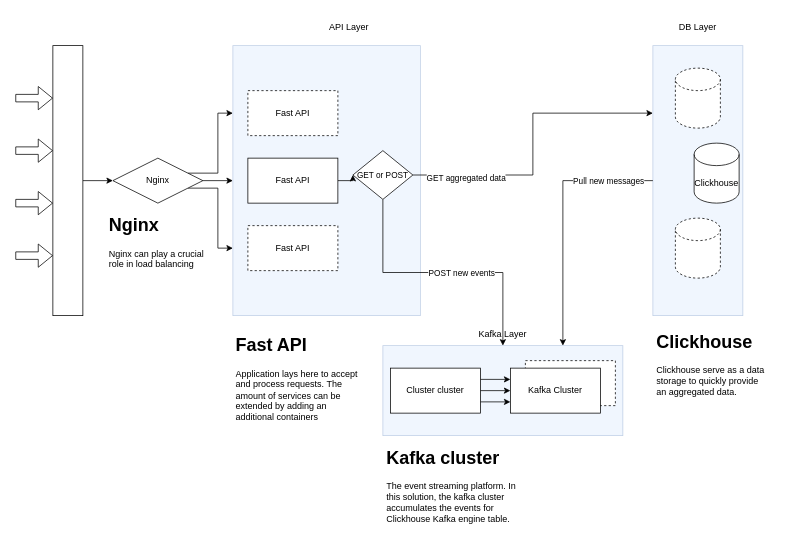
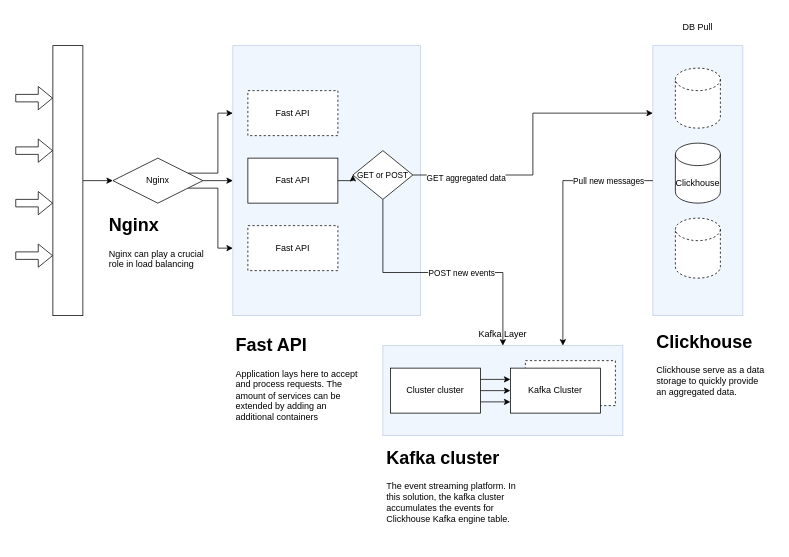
node "API Layer": removed
node "DB Layer": label "DB Layer" -> "DB Pull"
node "Clickhouse": moved (717, 173) -> (698, 173)
